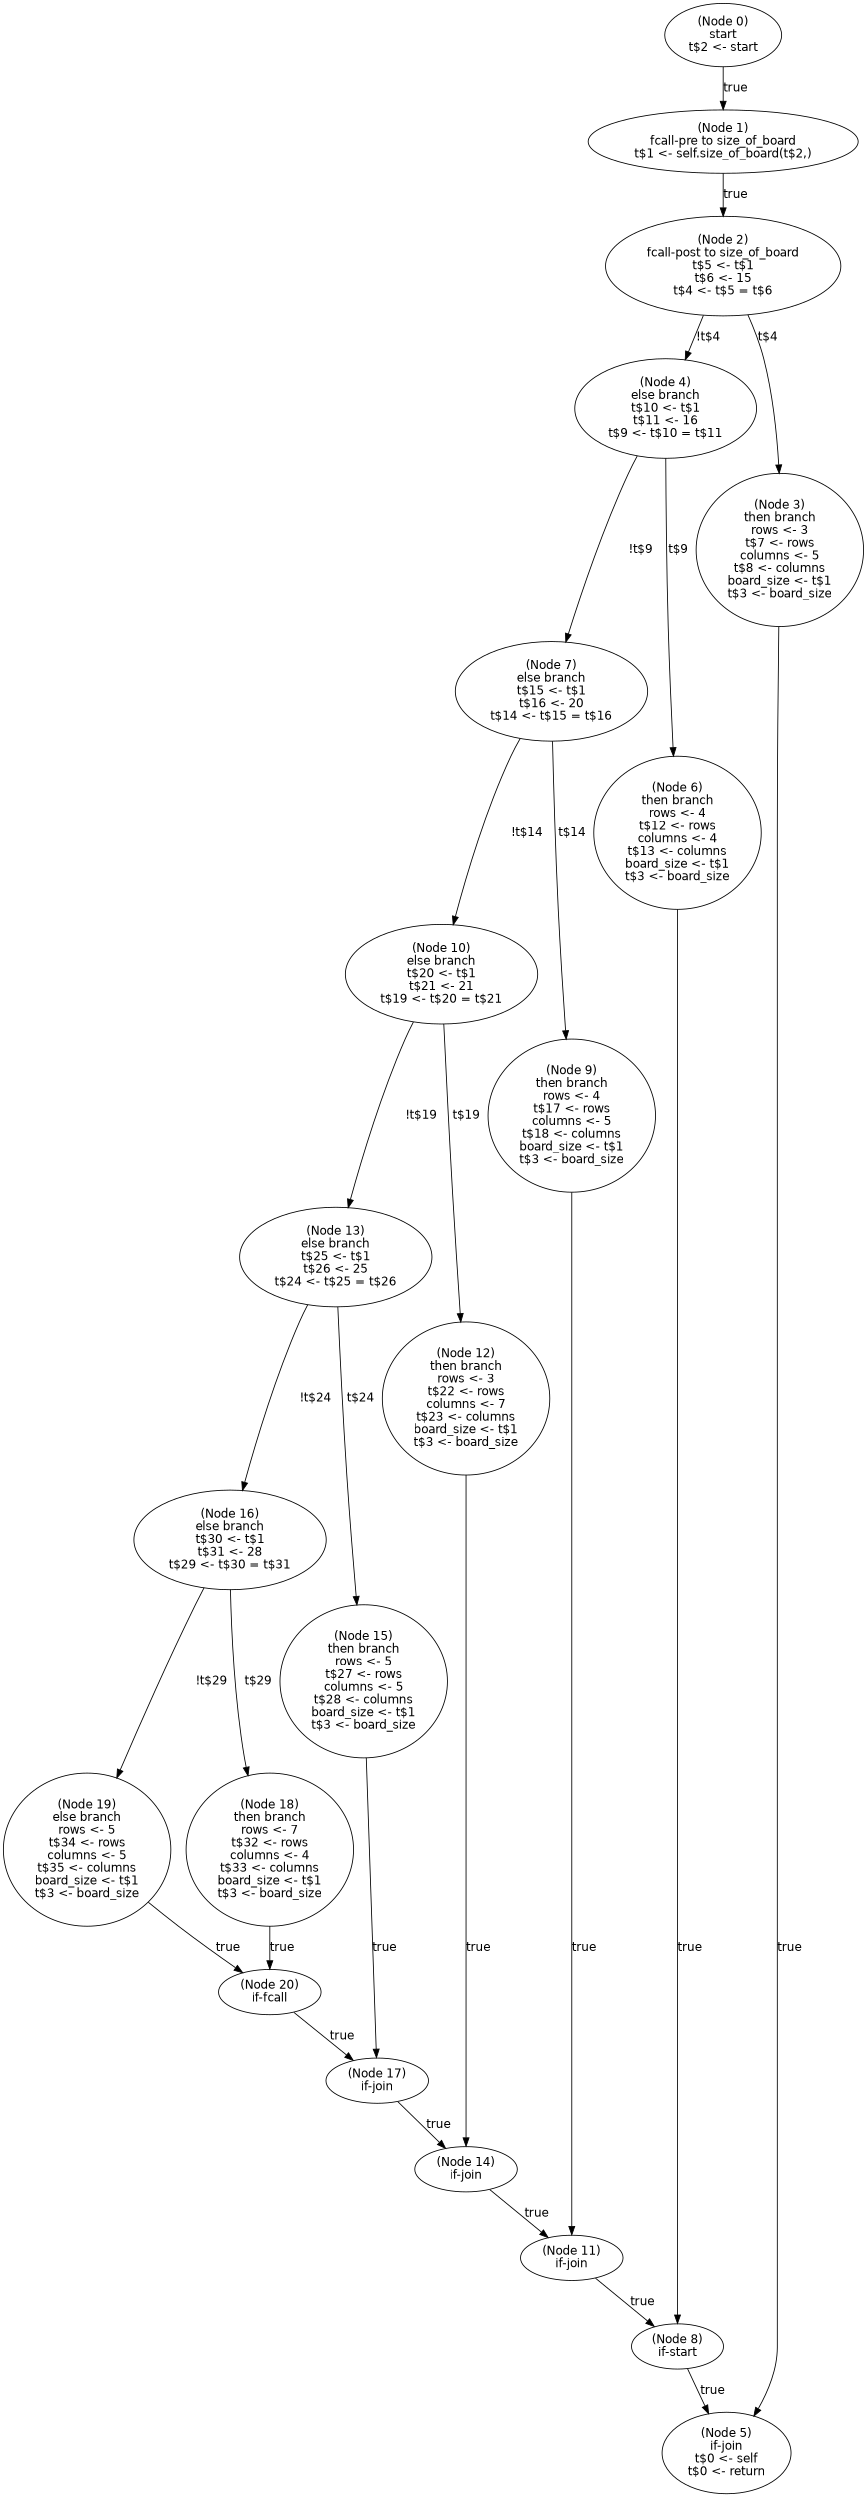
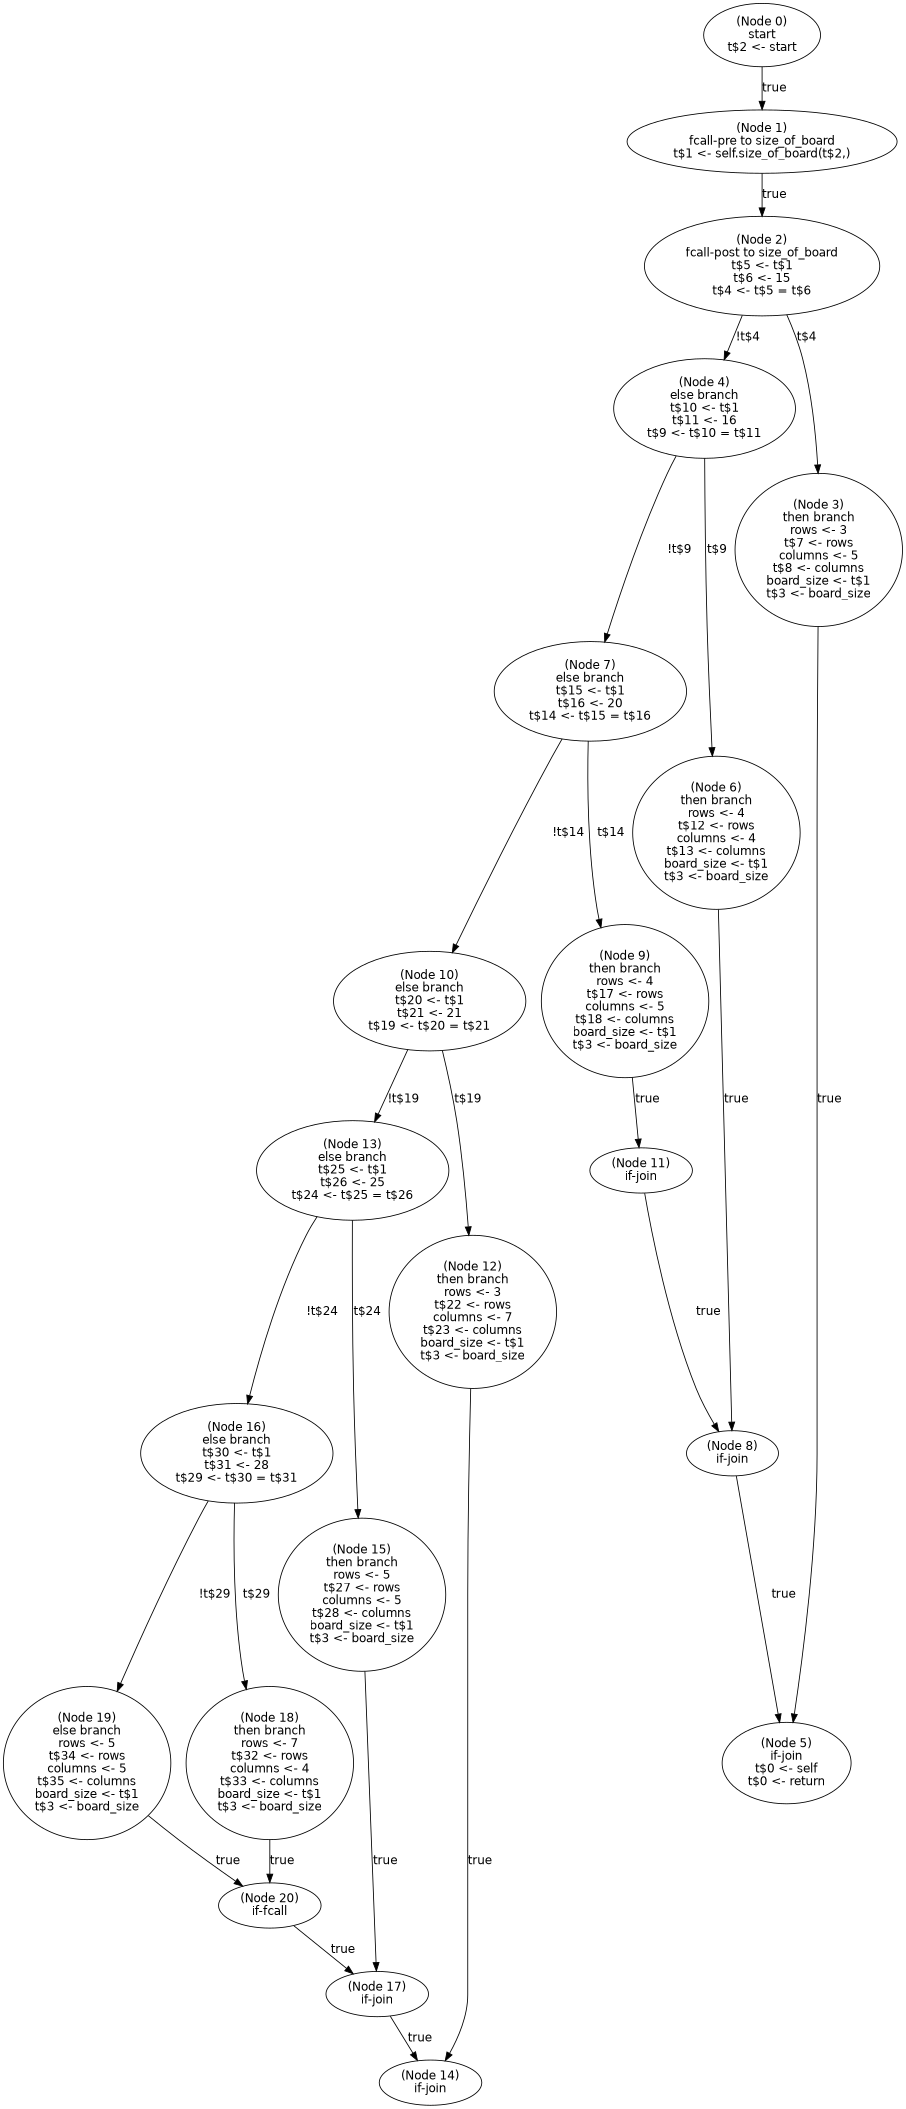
edge "(Node 14) if-join" -> "(Node 11) if-join": removed, label "true"
node "(Node 8) if-start": label "(Node 8) if-start" -> "(Node 8) if-join"
